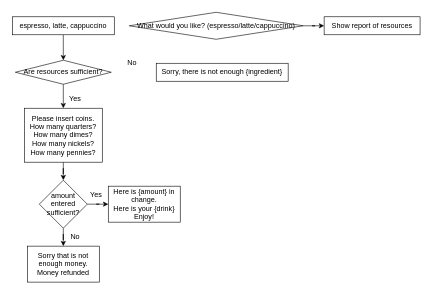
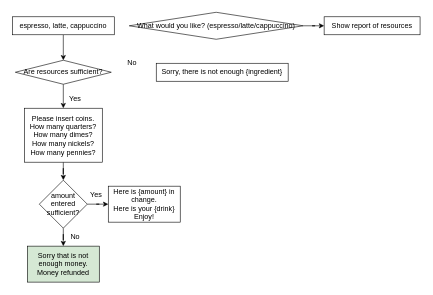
node "Sorry that is not enough money. Money refunded": fillcolor #ffffff -> #d5e8d4
